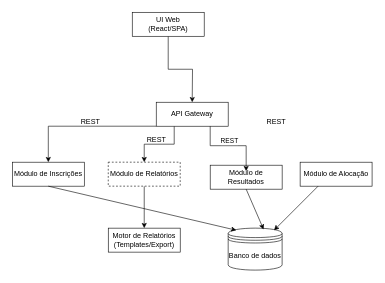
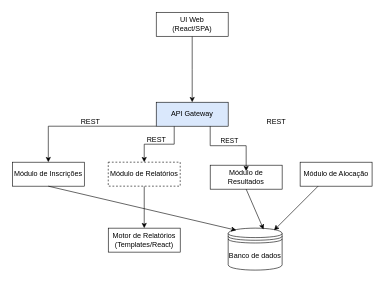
node "UI Web (React/SPA)": moved (168, 24) -> (192, 24)
node "API Gateway": fillcolor #ffffff -> #dae8fc
node "Motor de Relatórios (Templates/Export)": label "Motor de Relatórios (Templates/Export)" -> "Motor de Relatórios (Templates/React)"
